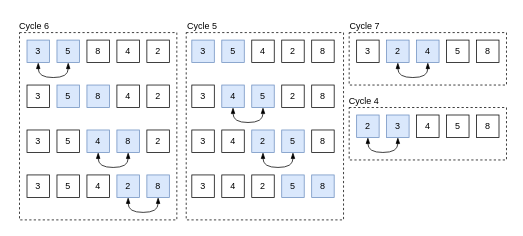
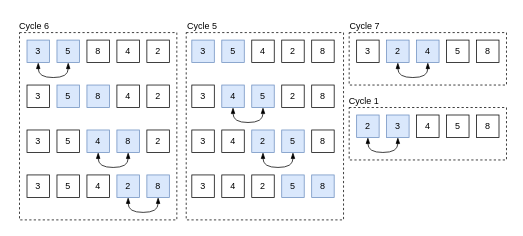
node "Cycle 4": label "Cycle 4" -> "Cycle 1"
